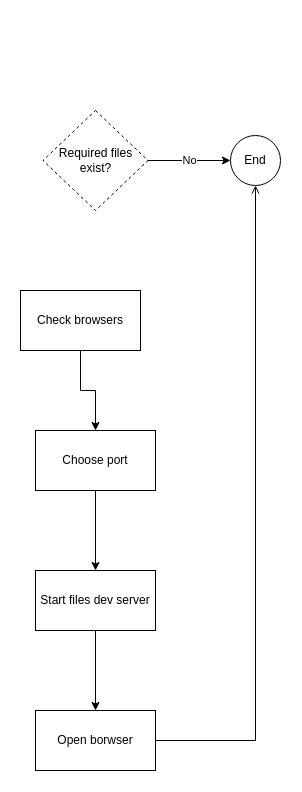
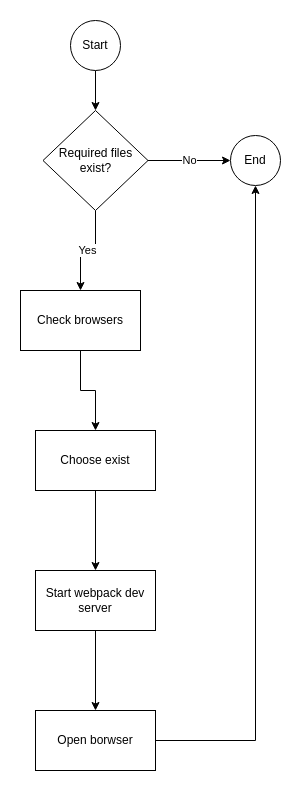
node "Start": added
edge "Start" -> "Required files exist?": added
node "Required files exist?": style dashed -> solid
edge "Open borwser" -> "End": arrowhead open -> classic
edge "Required files exist?" -> "Check browsers": added, label "Yes"
node "Choose port": label "Choose port" -> "Choose exist"
node "Start files dev server": label "Start files dev server" -> "Start webpack dev server"
